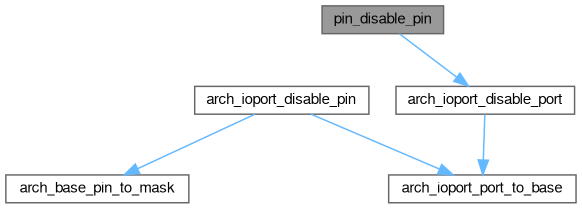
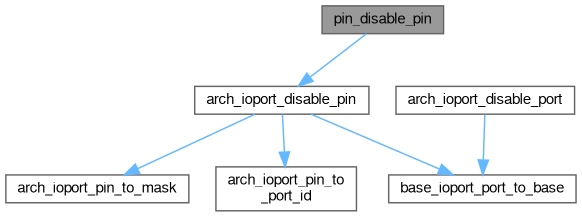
edge "pin_disable_pin" -> "arch_ioport_disable_port": now "pin_disable_pin" -> "arch_ioport_disable_pin"
node "arch_base_pin_to_mask": label "arch_base_pin_to_mask" -> "arch_ioport_pin_to_mask"
node "arch_ioport_pin_to _port_id": added
node "arch_ioport_port_to_base": label "arch_ioport_port_to_base" -> "base_ioport_port_to_base"
